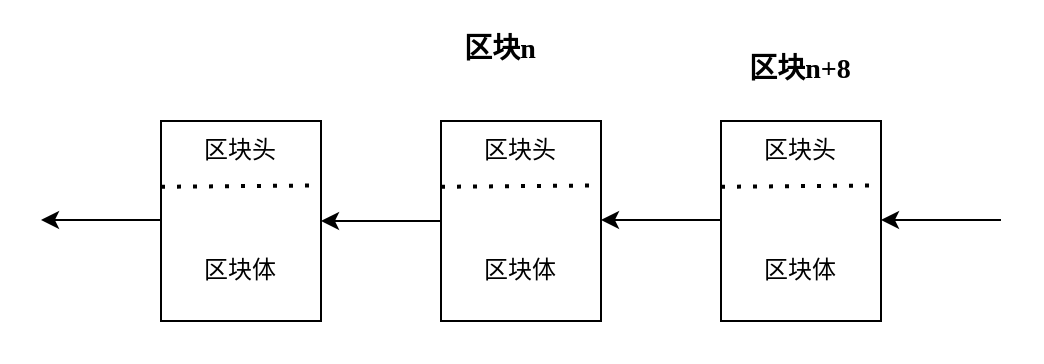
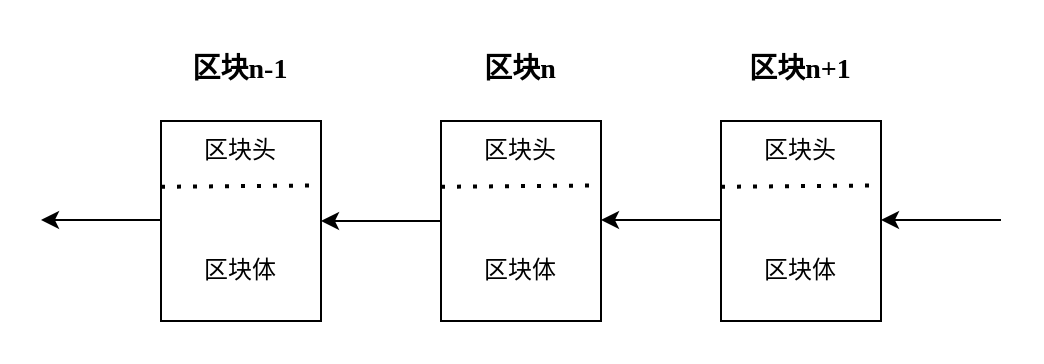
node "区块n": moved (501, 51) -> (521, 71)
node "区块n-1": added
node "区块n+8": label "区块n+8" -> "区块n+1"
